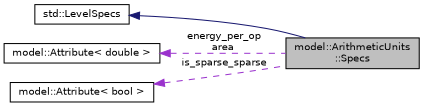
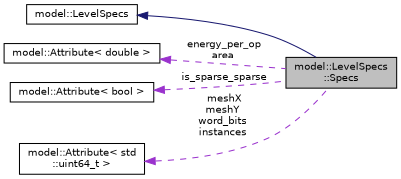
node "std::LevelSpecs": label "std::LevelSpecs" -> "model::LevelSpecs"
node "model::ArithmeticUnits ::Specs": label "model::ArithmeticUnits ::Specs" -> "model::LevelSpecs ::Specs"
node "model::Attribute< std ::uint64_t >": added
